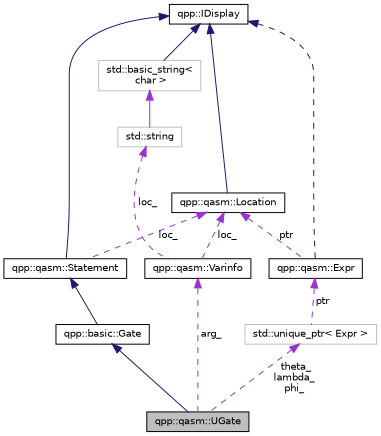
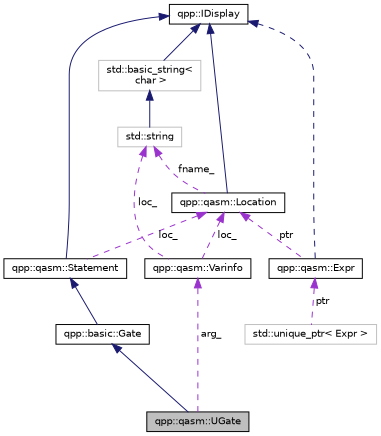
edge "std::string" -> "std::basic_string< char >": color darkorchid3 -> midnightblue
edge "qpp::qasm::Location" -> "std::string": added, label "fname_"
edge "qpp::qasm::UGate" -> "std::unique_ptr< Expr >": removed, label "theta_ lambda_ phi_"
